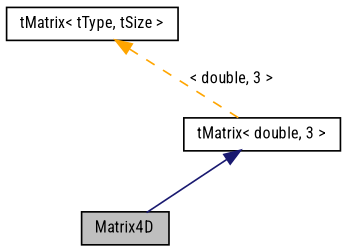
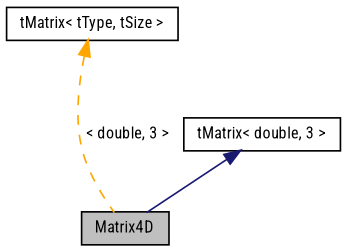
edge "tMatrix< double, 3 >" -> "tMatrix< tType, tSize >": now "Matrix4D" -> "tMatrix< tType, tSize >"
